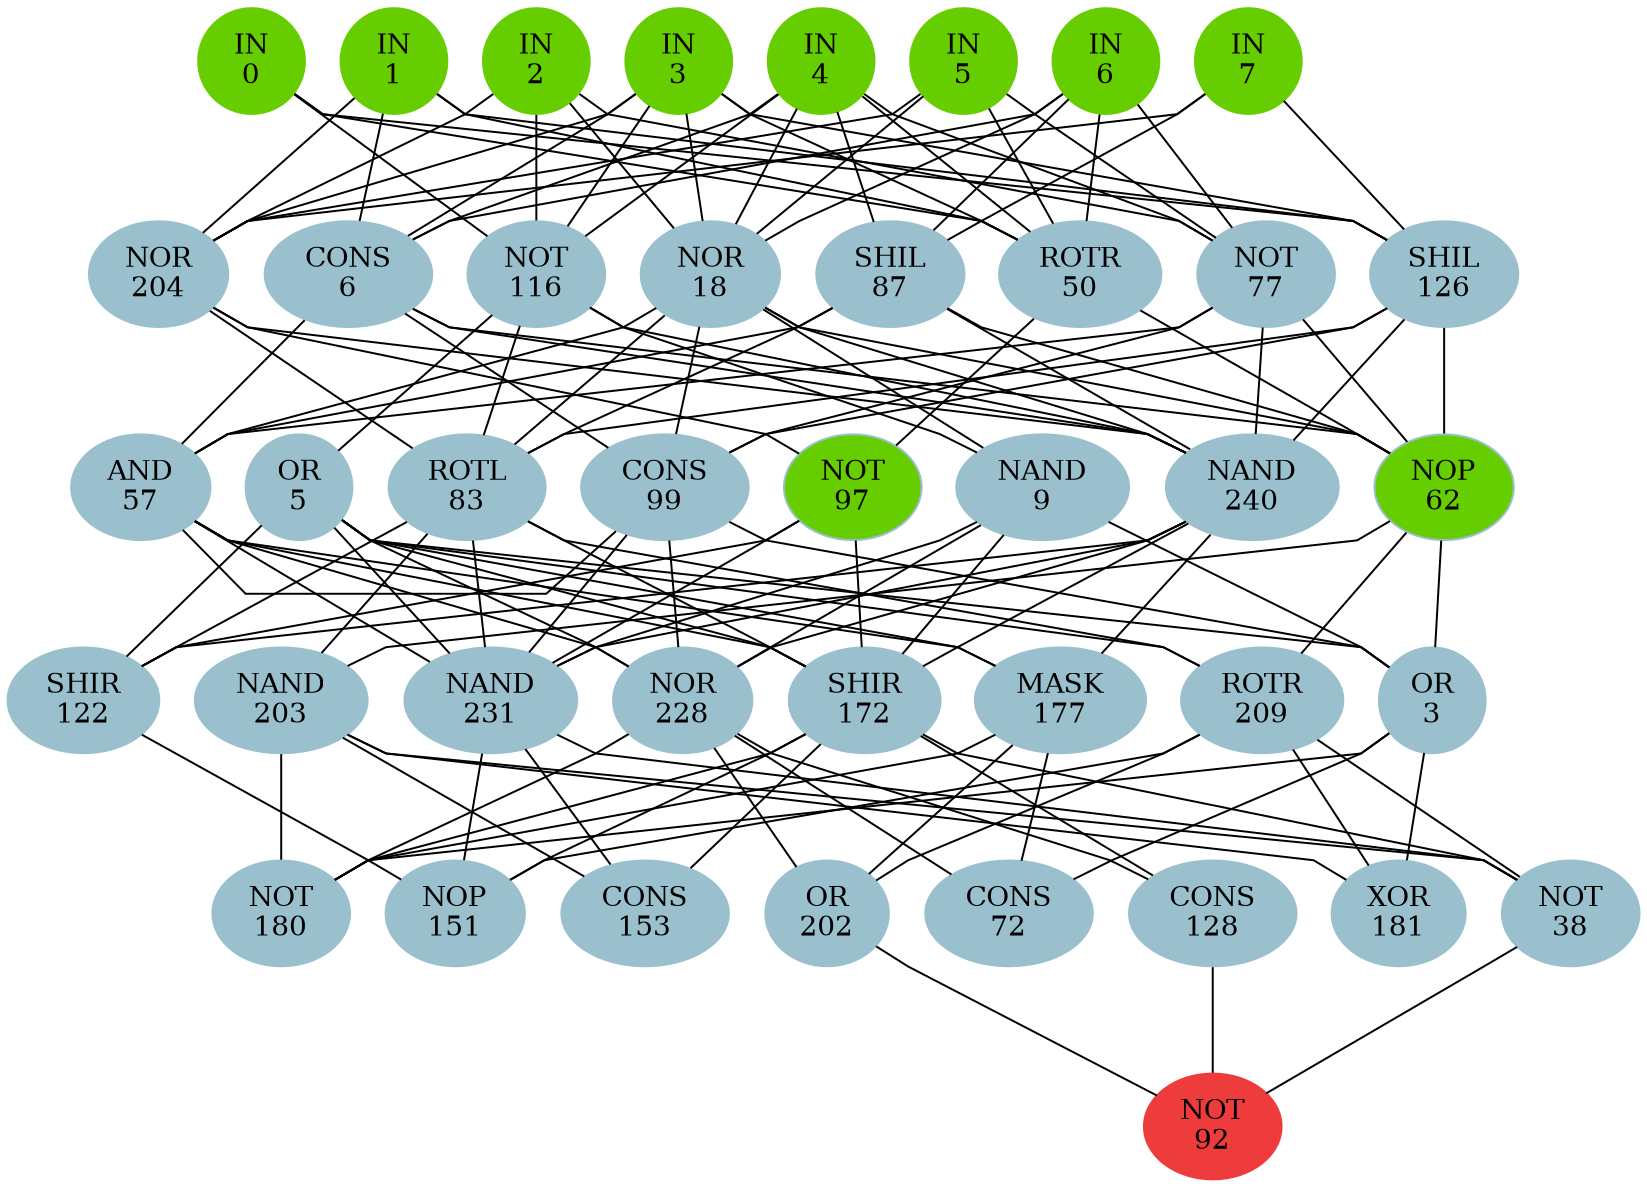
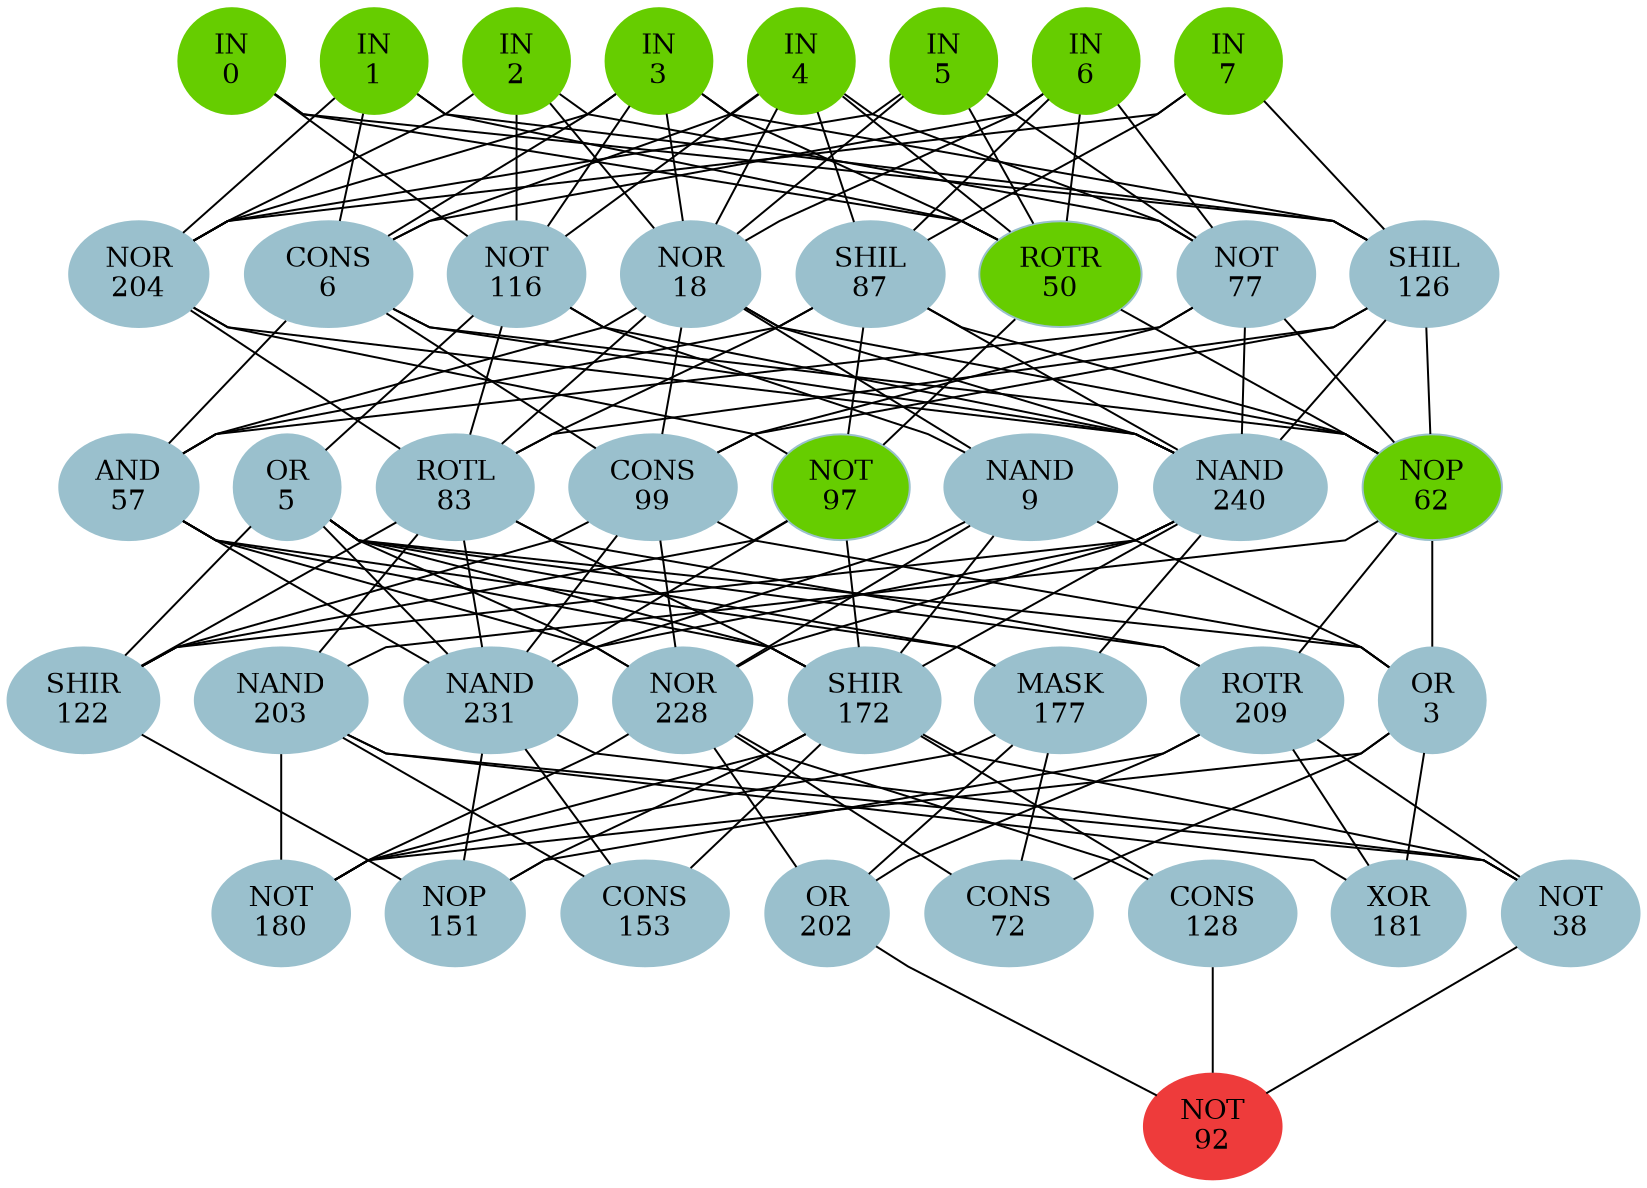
node "ROTR 50": fillcolor lightblue3 -> chartreuse3
edge "SHIL 87" -- "NOT 97": added
edge "AND 57" -- "CONS 99": now "SHIR 122" -- "CONS 99"
